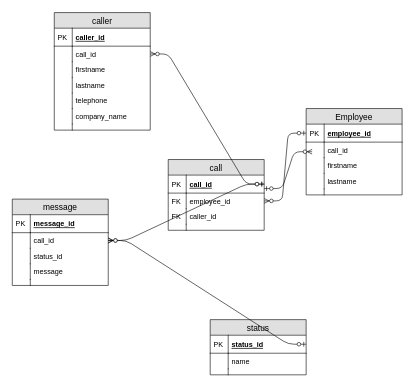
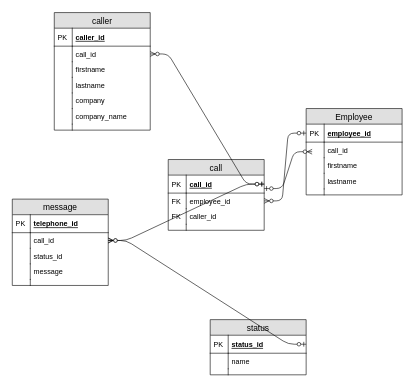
node "telephone": label "telephone" -> "company"
node "message_id": label "message_id" -> "telephone_id"
